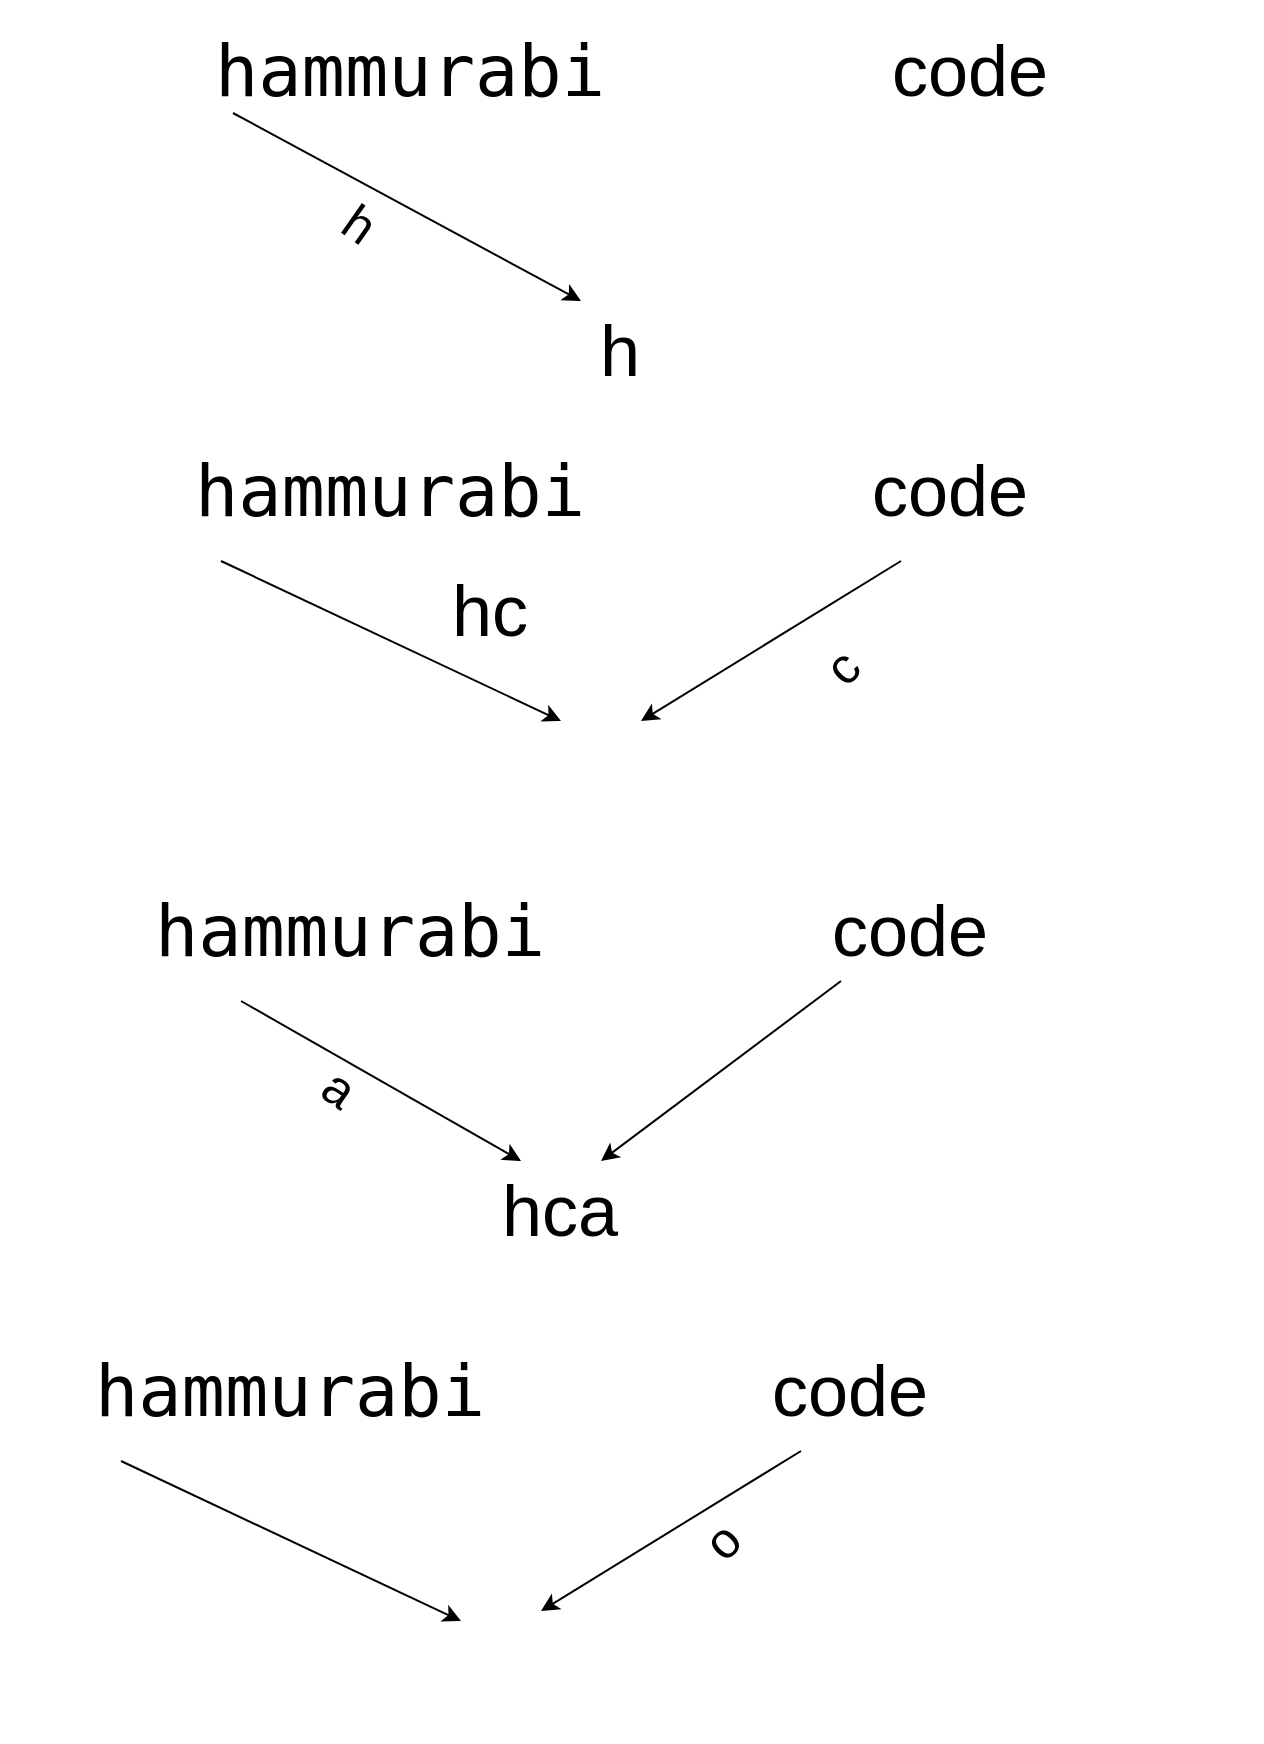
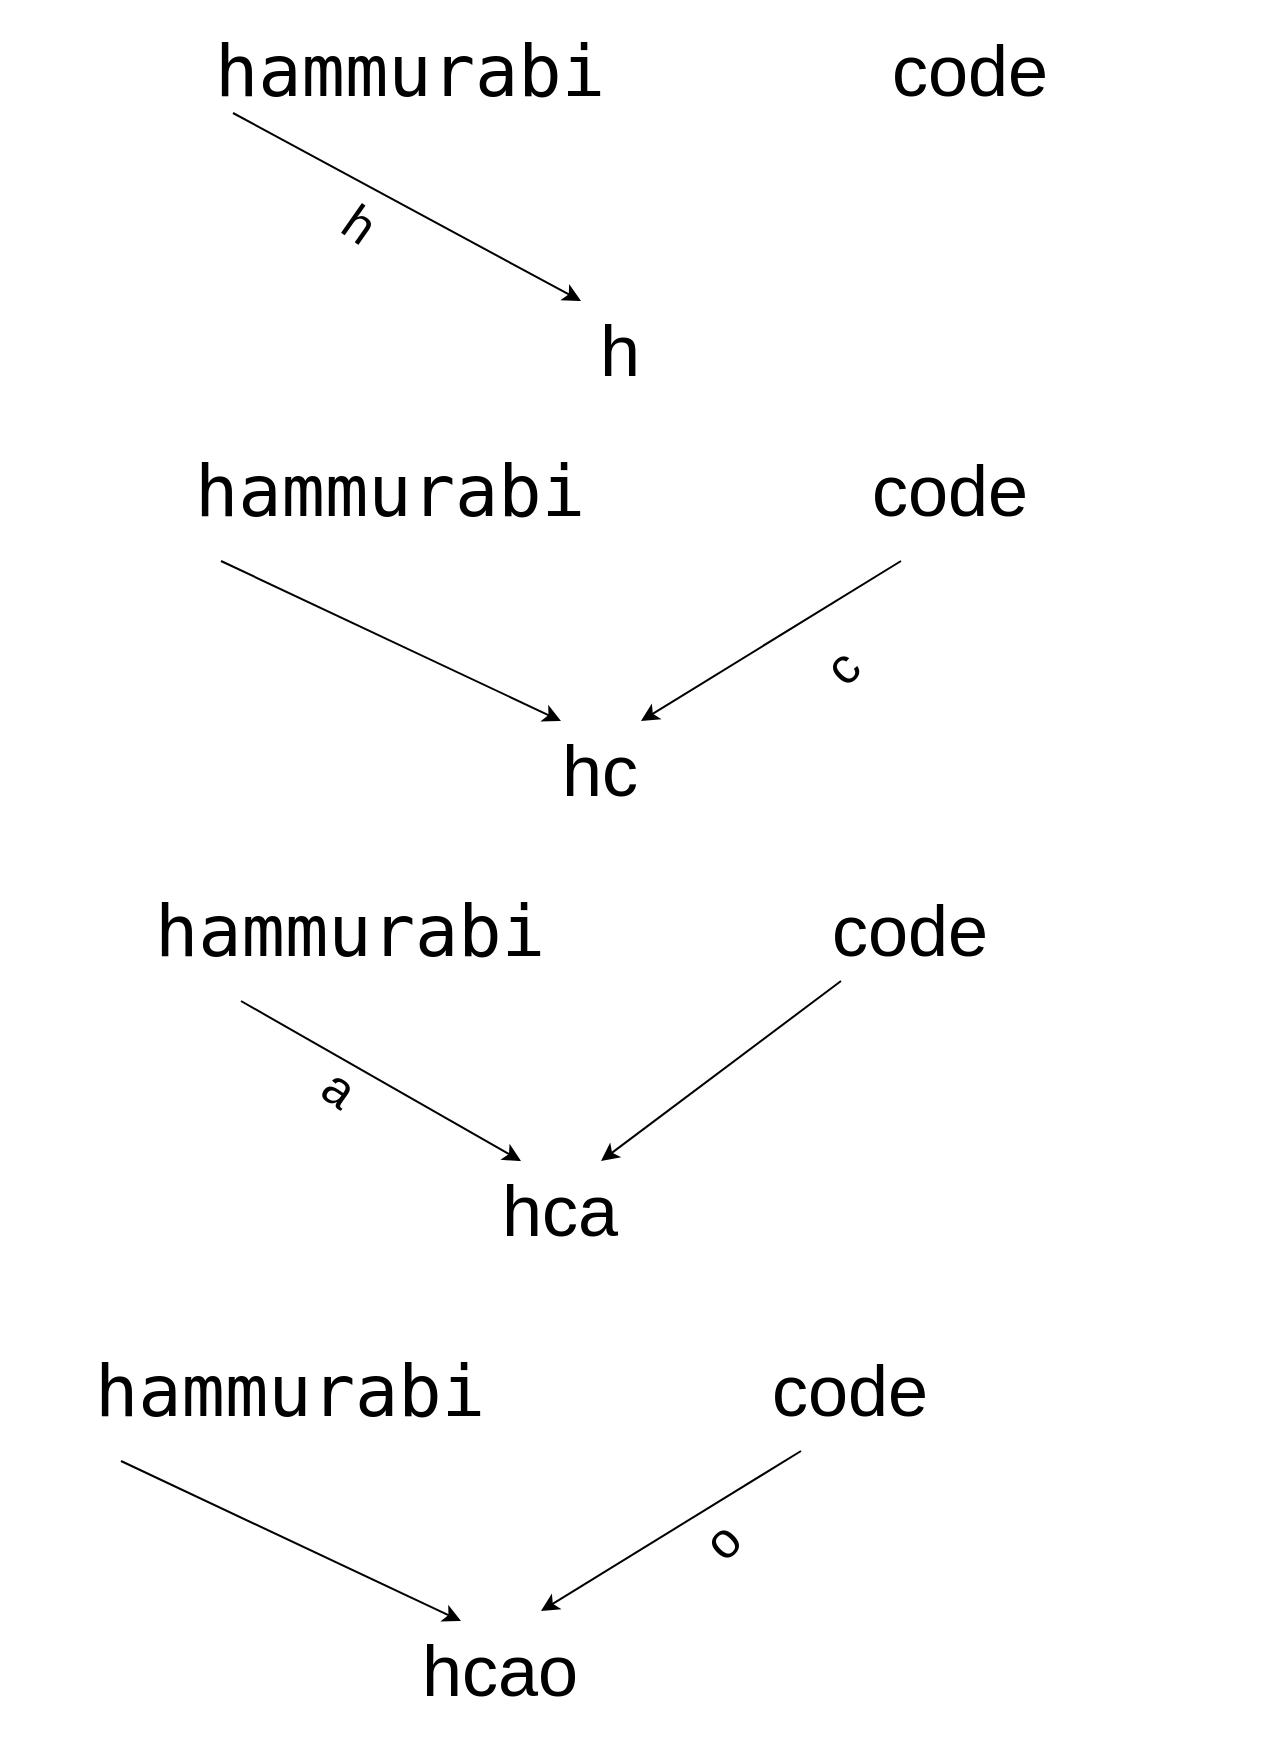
node "hc": moved (491, 611) -> (601, 771)
node "hcao": added
